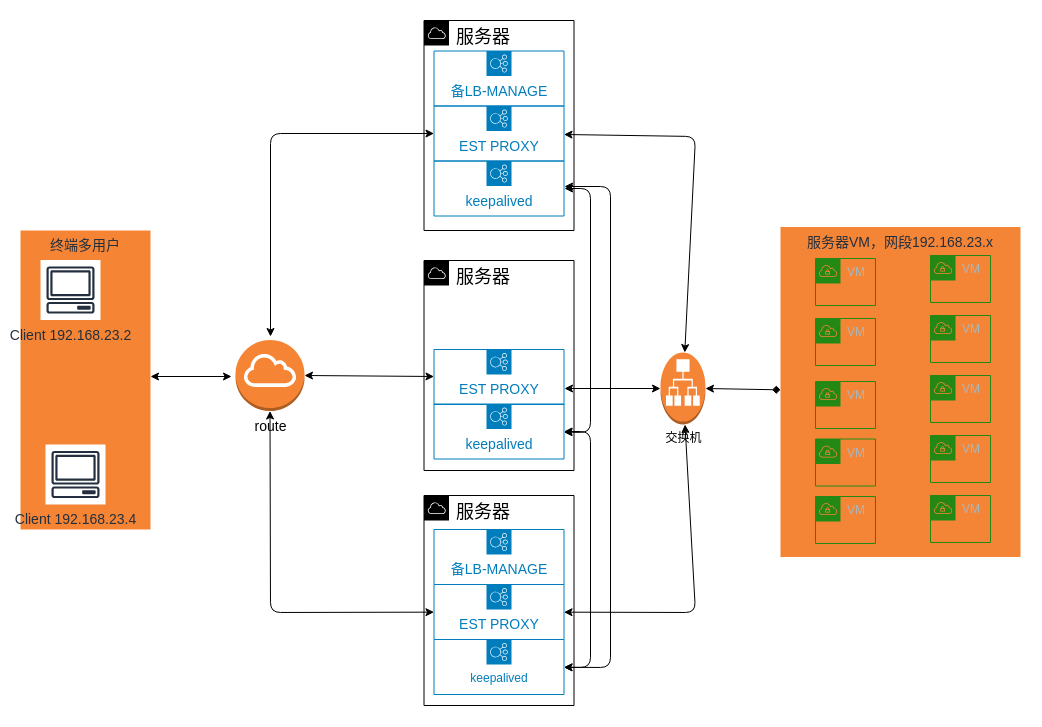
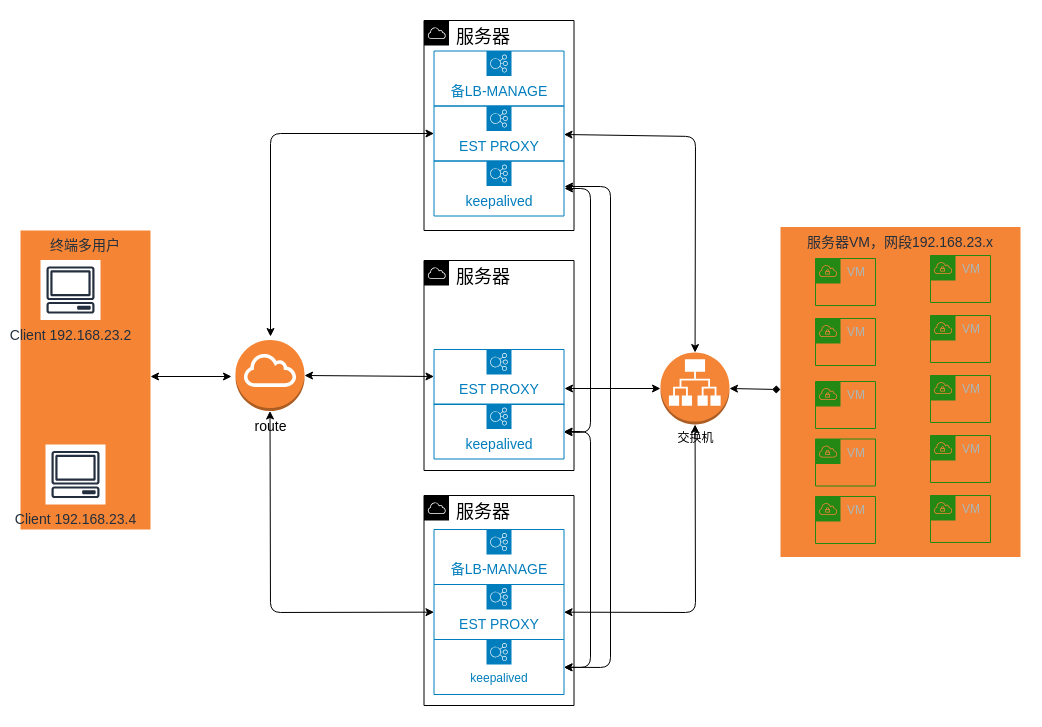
node "交换机": size 45x72 -> 69x72
